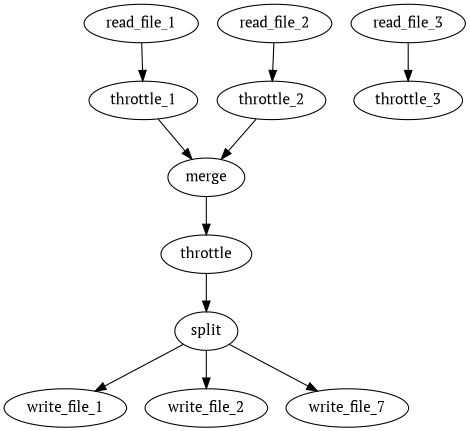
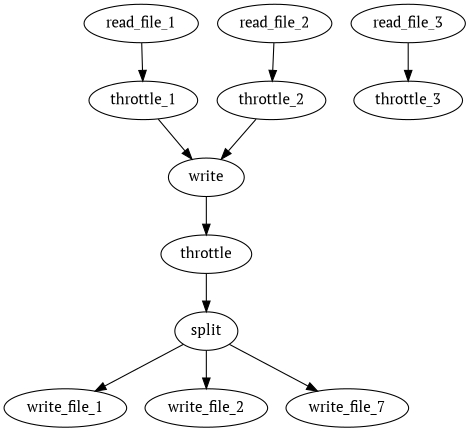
node "merge": label "merge" -> "write"
